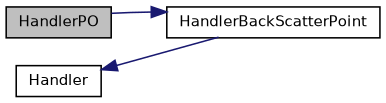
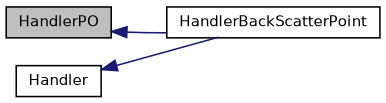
edge "HandlerPO" -> "HandlerBackScatterPoint": reversed
